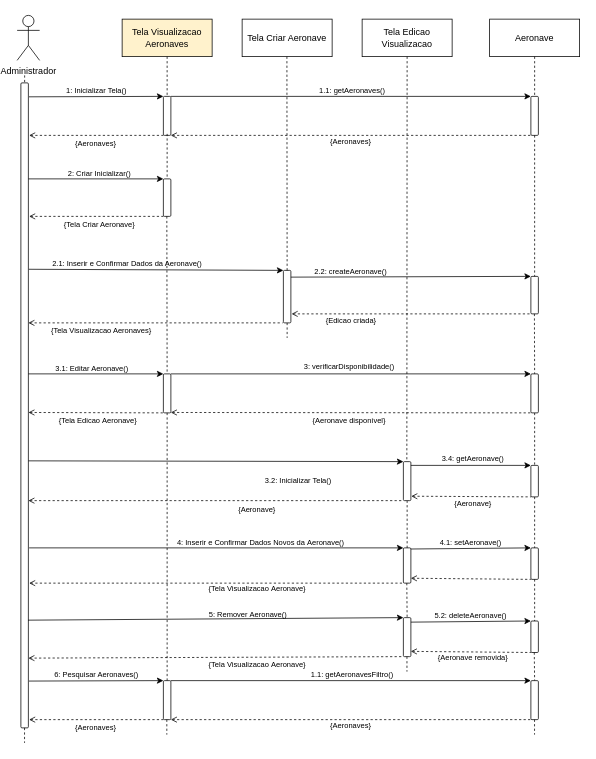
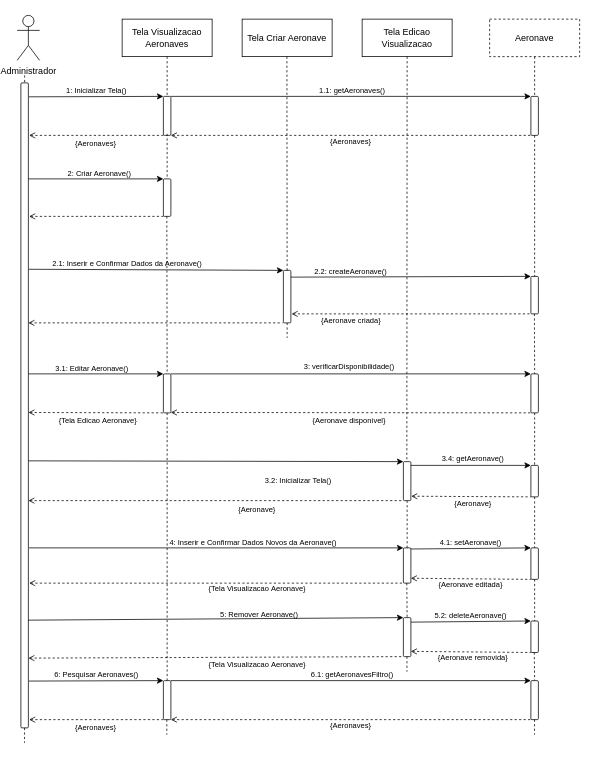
node "Tela Visualizacao Aeronaves": fillcolor #fff2cc -> #ffffff
node "Aeronave": style solid -> dashed
node "2: Criar Inicializar()": label "2: Criar Inicializar()" -> "2: Criar Aeronave()"
node "{Tela Criar Aeronave}": removed
node "{Edicao criada}": label "{Edicao criada}" -> "{Aeronave criada}"
node "{Tela Visualizacao Aeronaves}": removed
node "4: Inserir e Confirmar Dados Novos da Aeronave()": moved (261, 543) -> (253, 543)
node "{Aeronave editada}": added
node "5: Remover Aeronave()": moved (248, 614) -> (259, 614)
node "1.1: getAeronavesFiltro()": label "1.1: getAeronavesFiltro()" -> "6.1: getAeronavesFiltro()"
